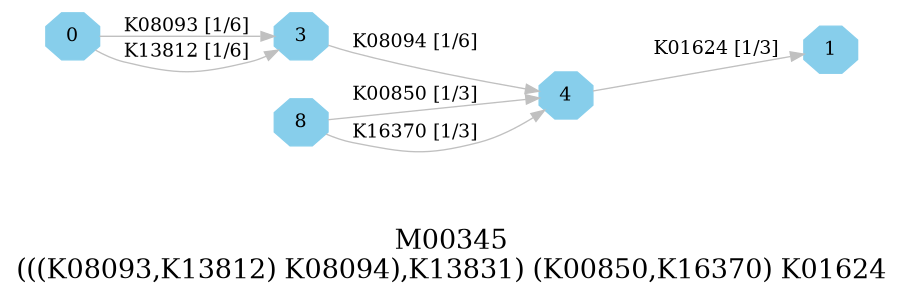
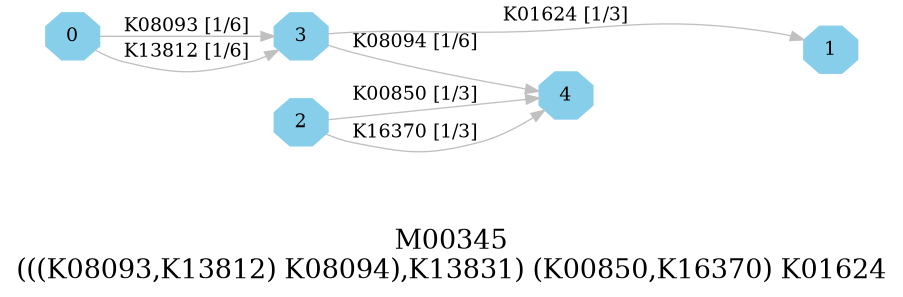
edge "4" -> "1": now "3" -> "1"
node "8": label "8" -> "2"
